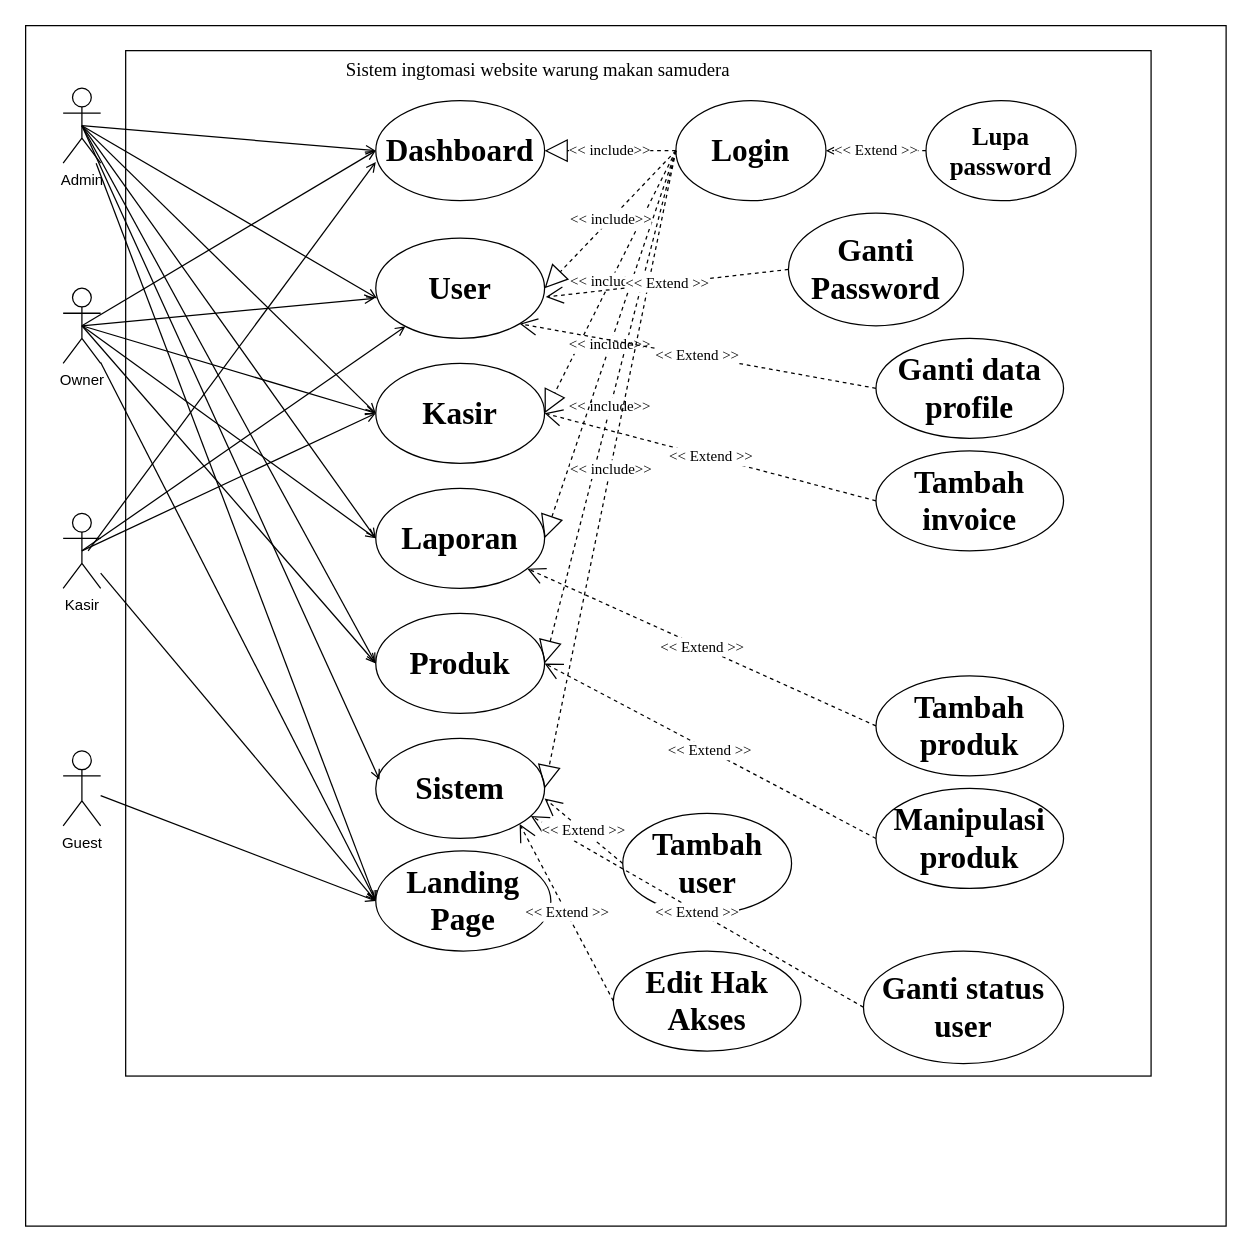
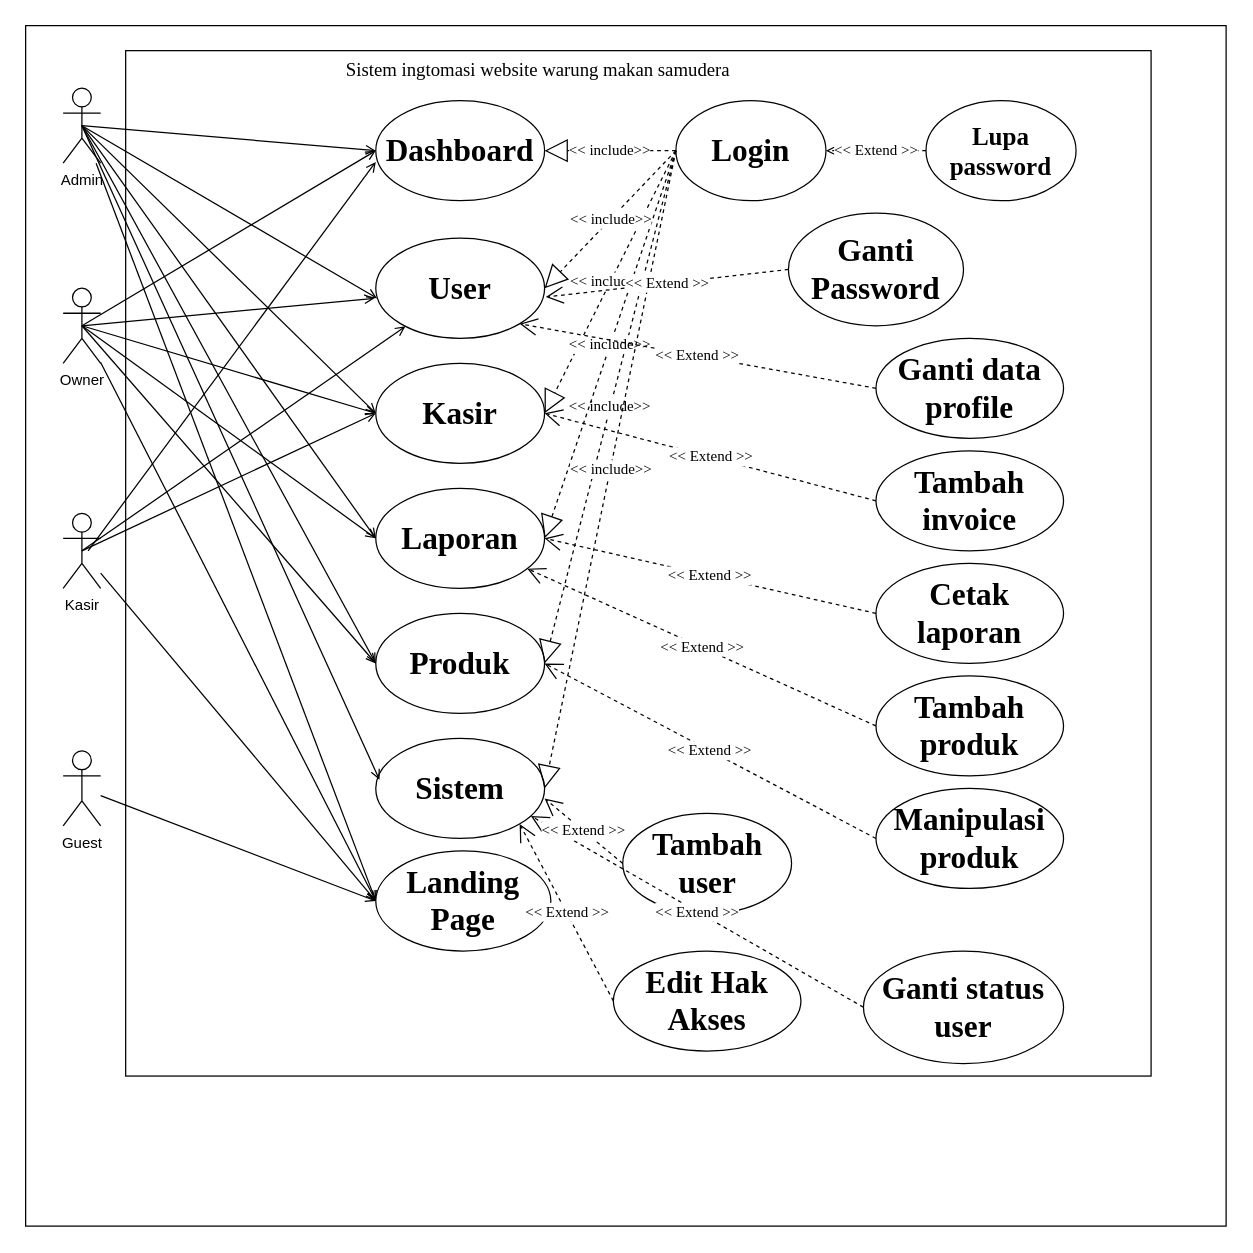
edge "Cetak laporan" -> "Laporan": added, label "<< Extend >>"
node "Cetak laporan": added
